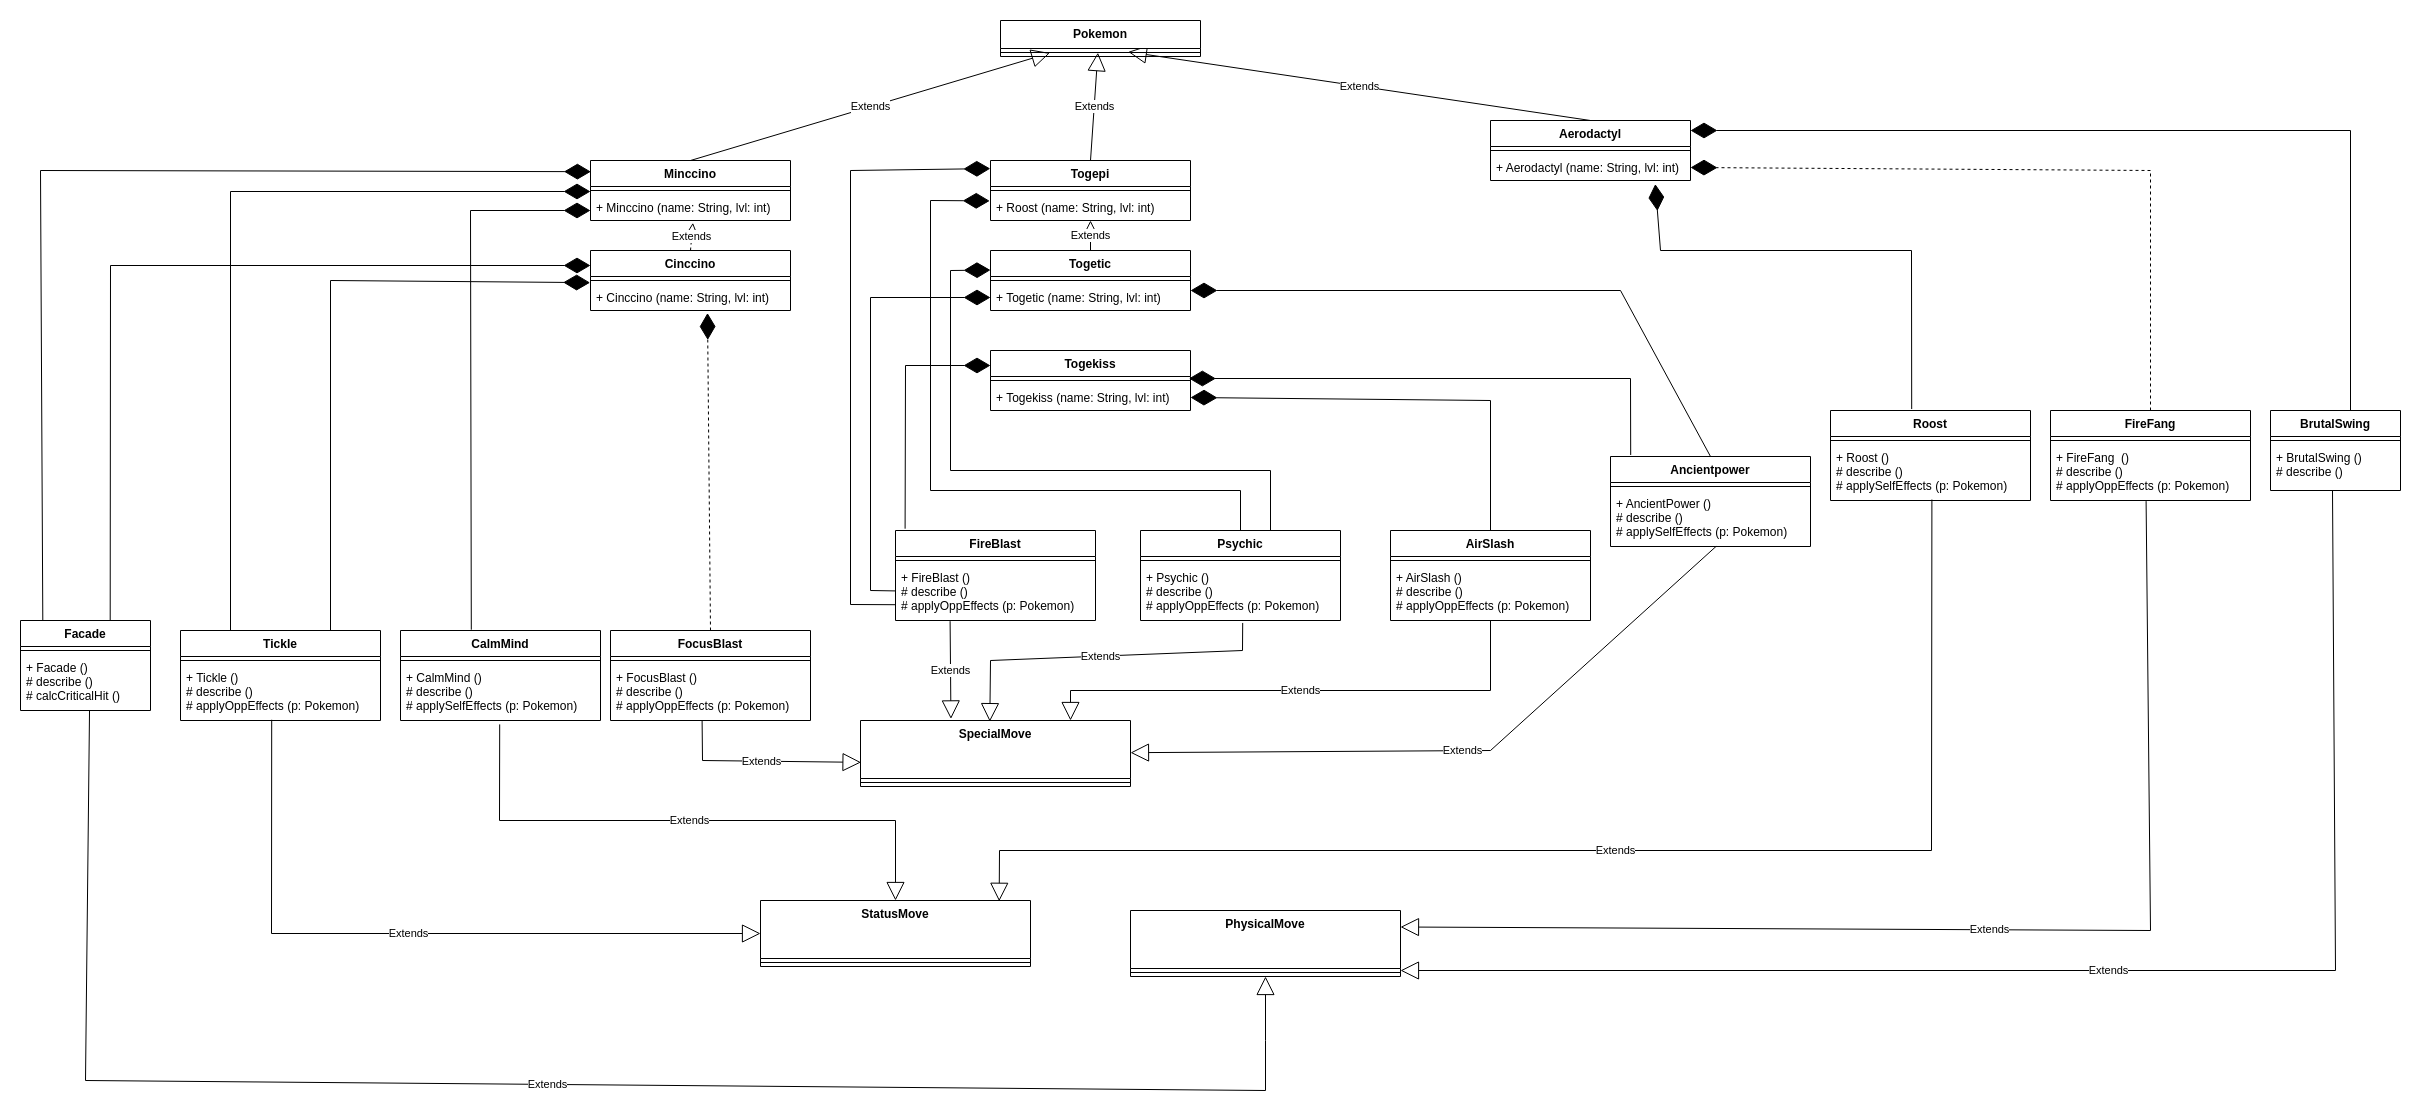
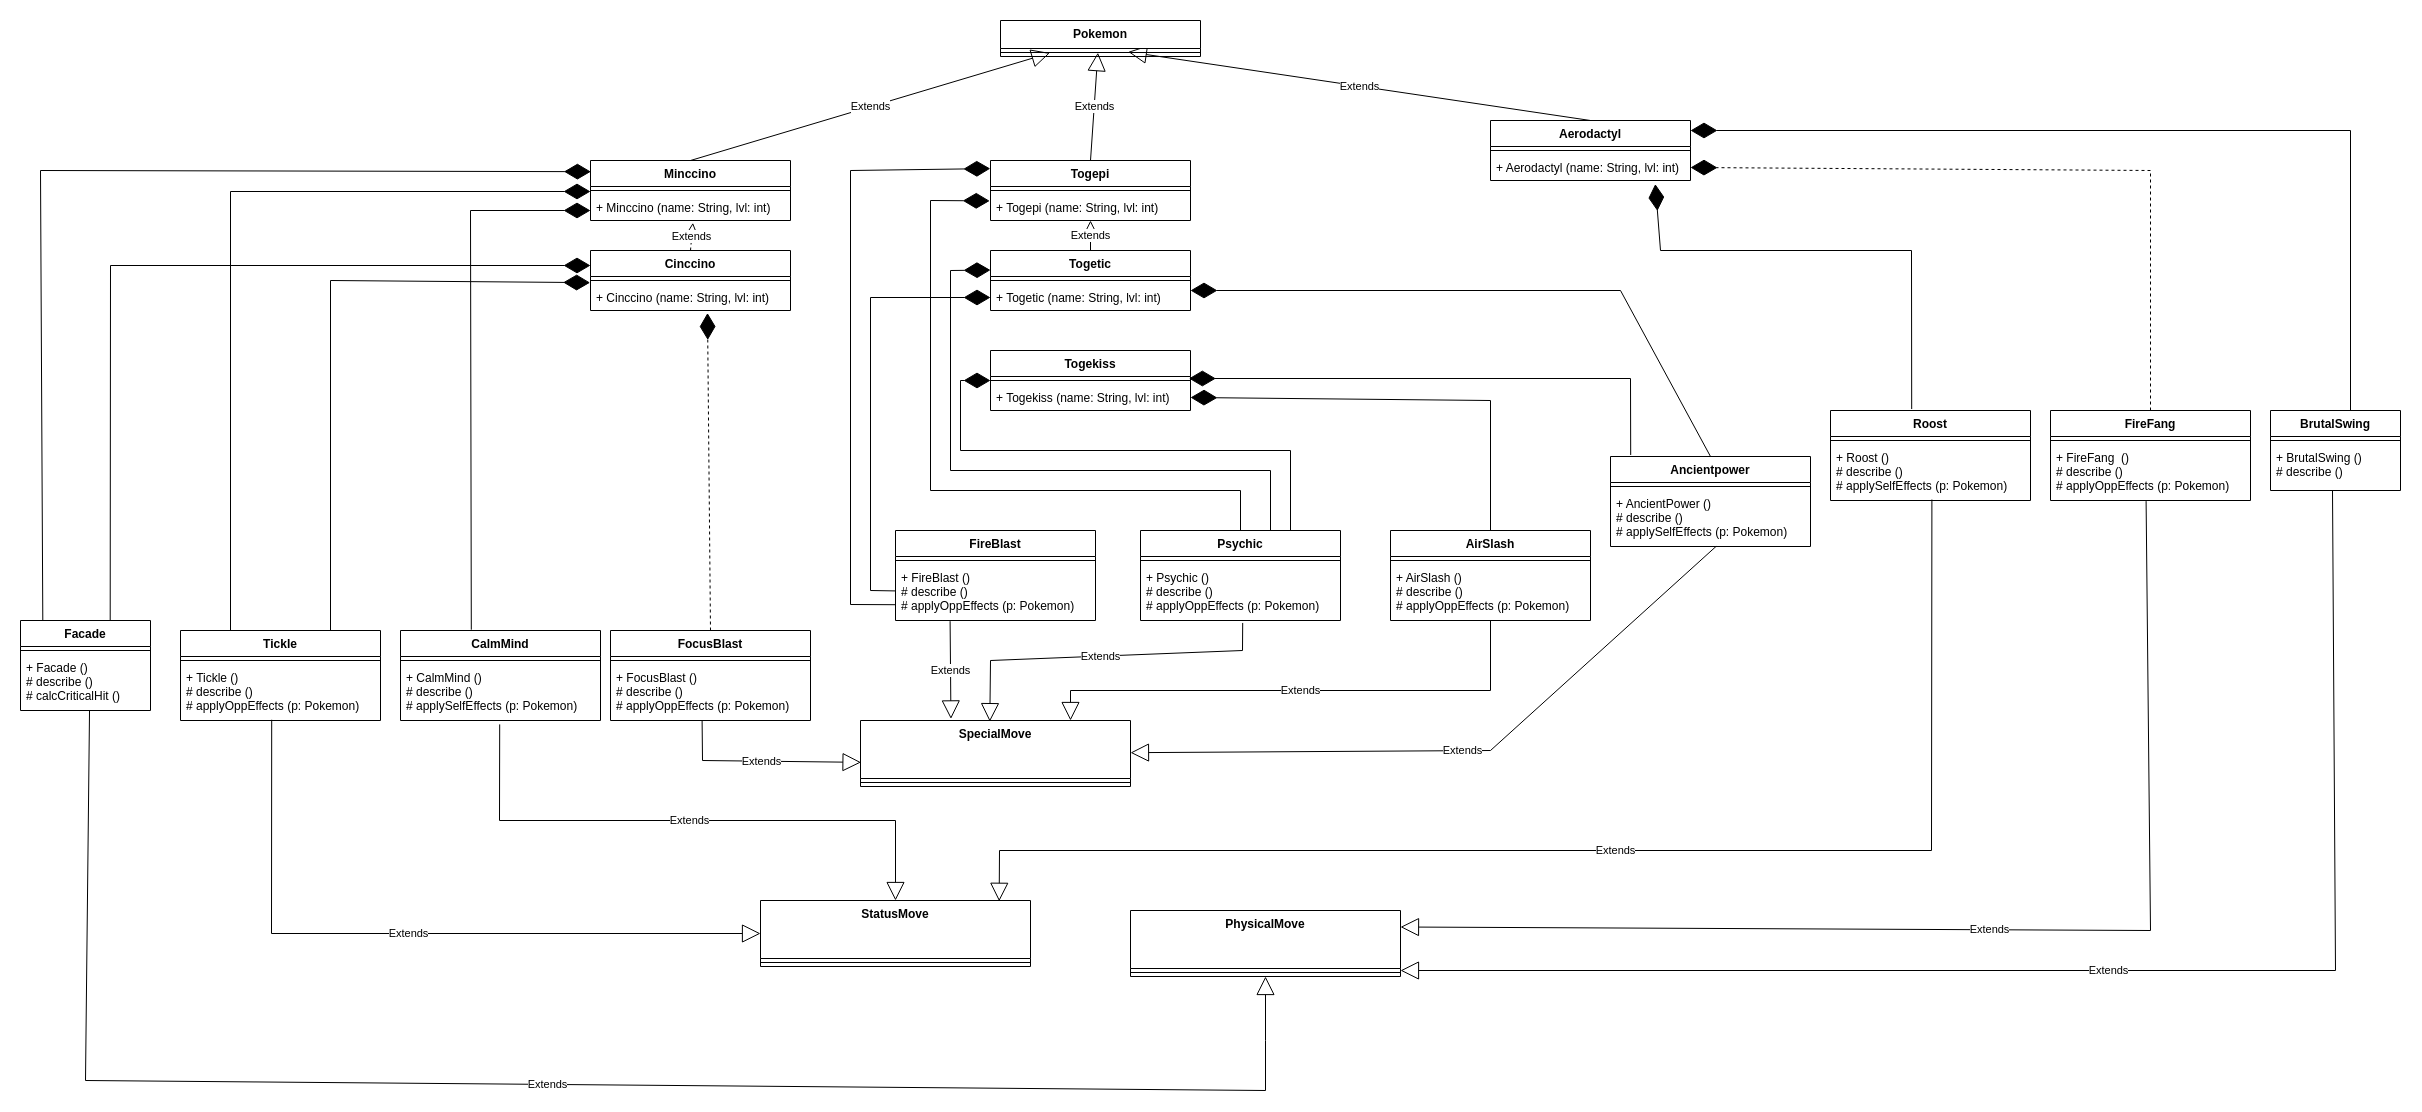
node "+ Roost (name: String, lvl: int)": label "+ Roost (name: String, lvl: int)" -> "+ Togepi (name: String, lvl: int)"
edge "FireBlast" -> "Togekiss": removed
edge "Psychic" -> "Togekiss": added
